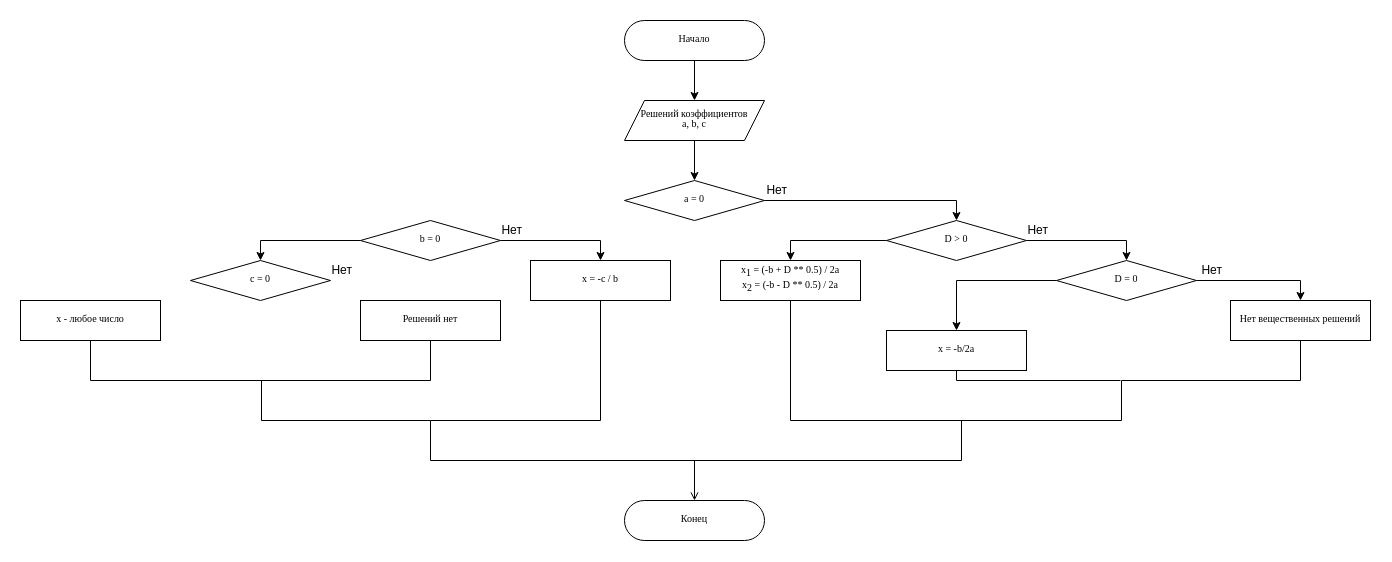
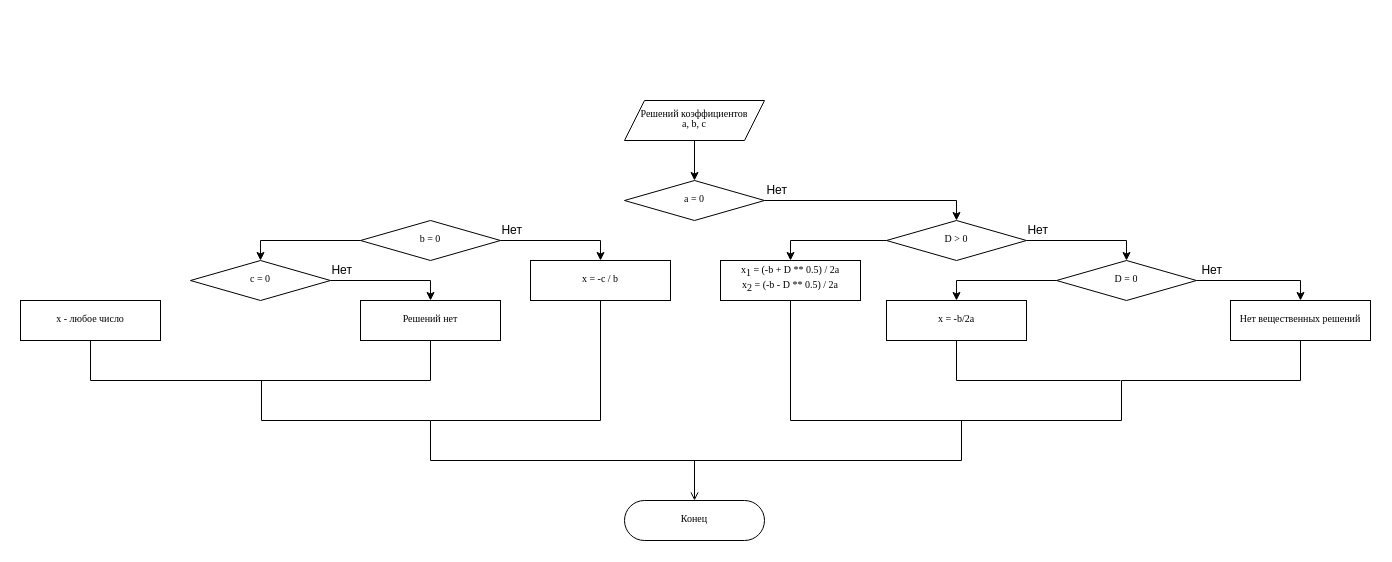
node "Начало": removed
edge "Начало" -> "Решений коэффициентовa, b, c": removed
edge "c = 0" -> "Решений нет": added
node "x = -b/2a": moved (957, 351) -> (957, 321)
